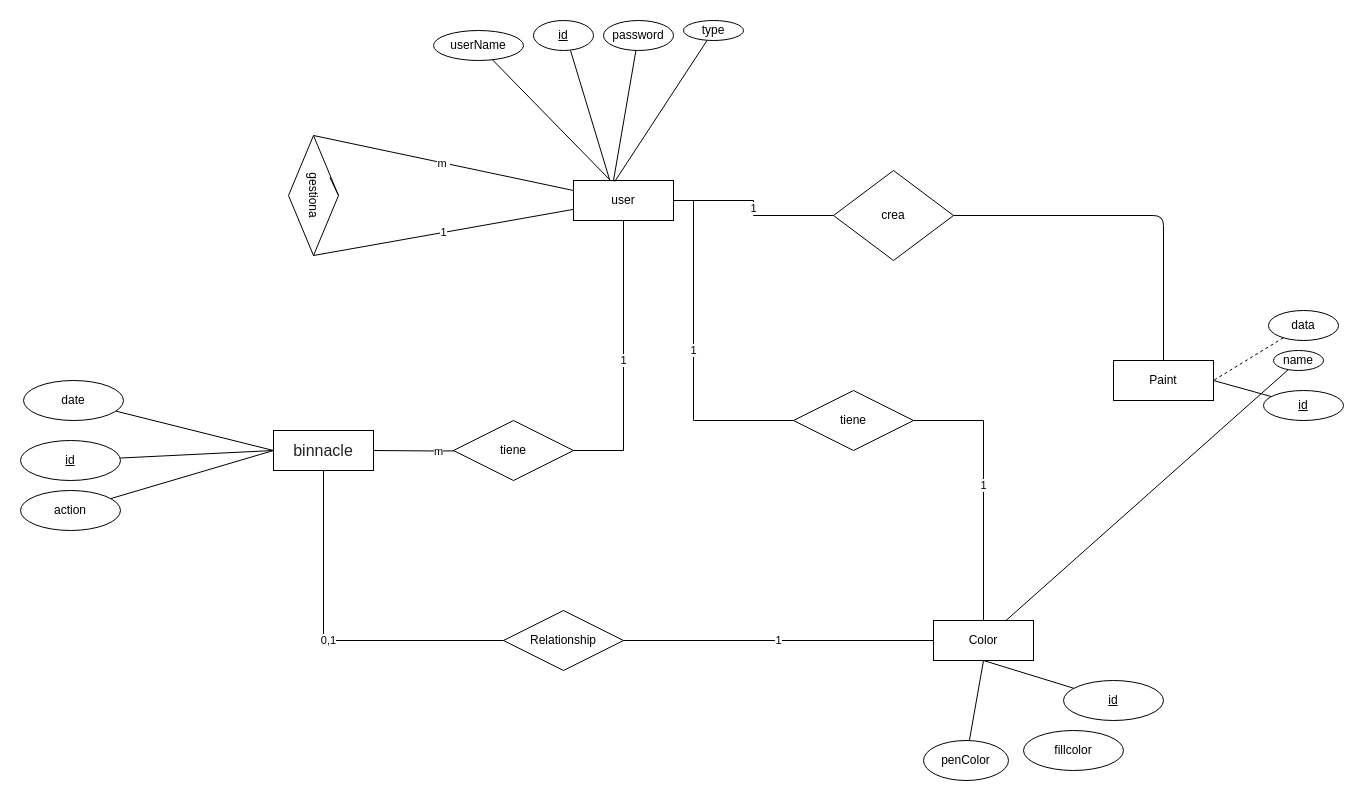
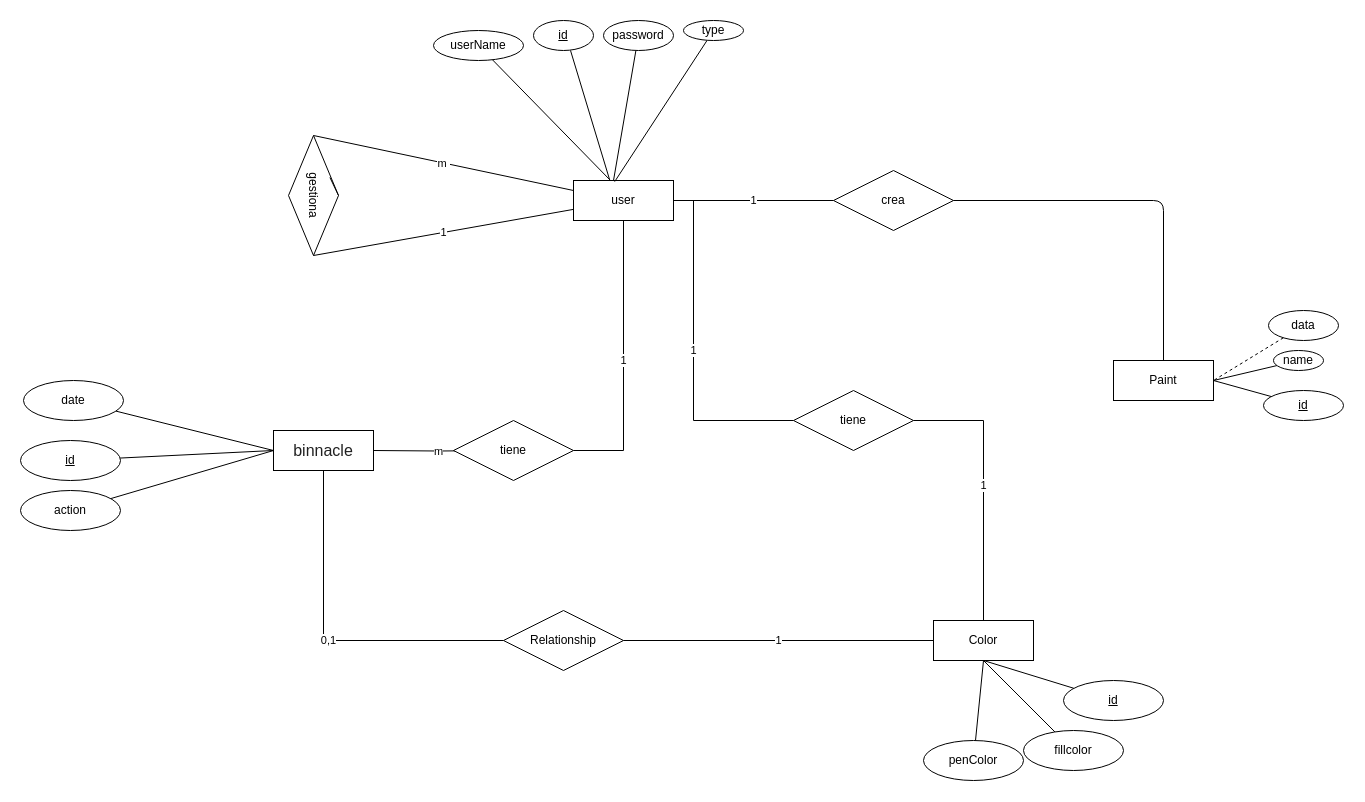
node "crea": size 120x90 -> 120x60
edge "name" -- "Color": now "name" -- "Paint"
edge "Color" -- "fillcolor": added
node "penColor": size 85x40 -> 100x40
